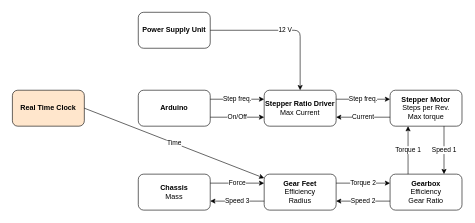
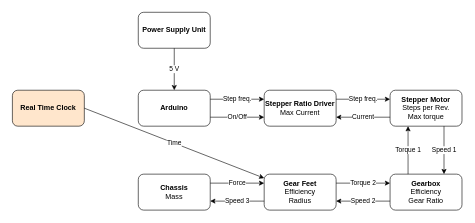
edge "Power Supply Unit" -> "Stepper Ratio Driver Max Current": removed, label "12 V"
edge "Power Supply Unit" -> "Arduino": added, label "5 V"
